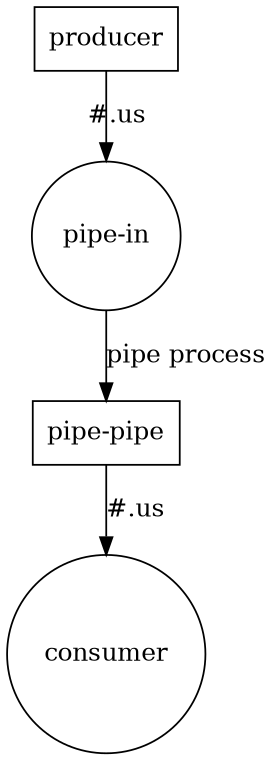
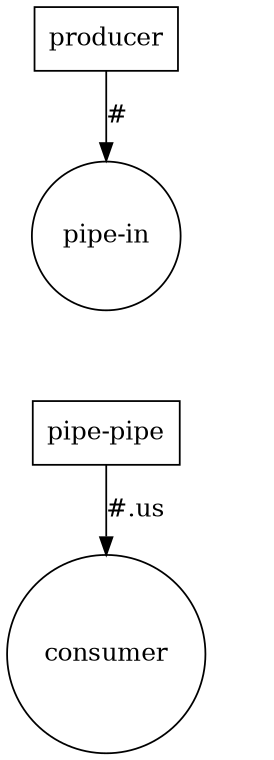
edge "producer" -> "pipe-in": label "#.us" -> "#"
edge "pipe-in" -> "pipe-pipe": removed, label "pipe process"
